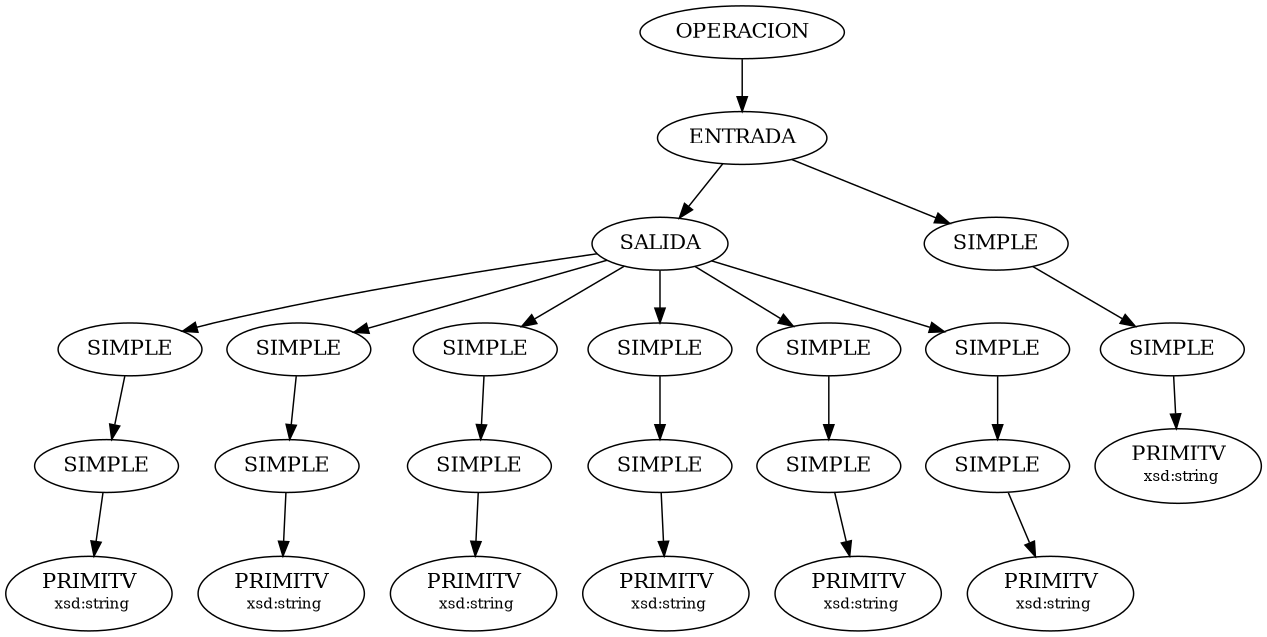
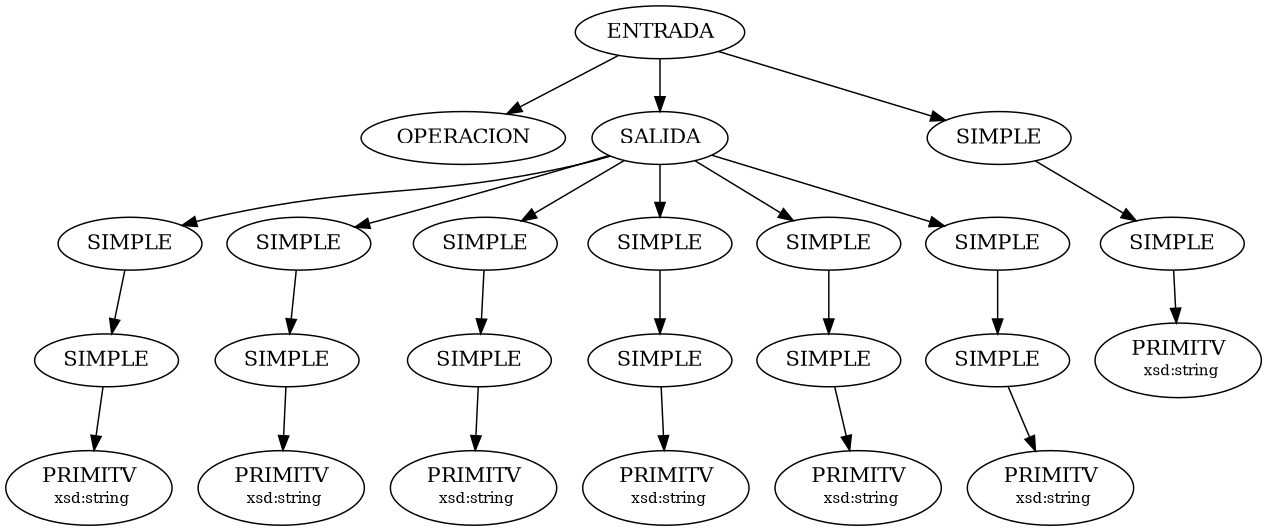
edge "OPERACION" -> "ENTRADA": reversed
